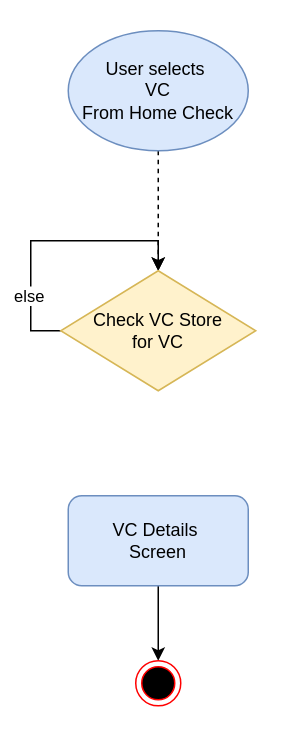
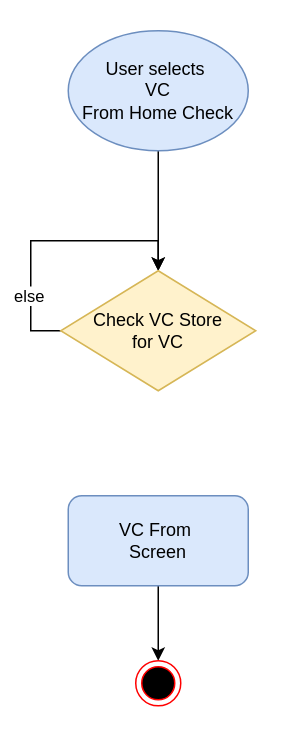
edge "User selects VC From Home Check" -> "Check VC Store for VC": style dashed -> solid
node "VC Details Screen": label "VC Details Screen" -> "VC From Screen"
